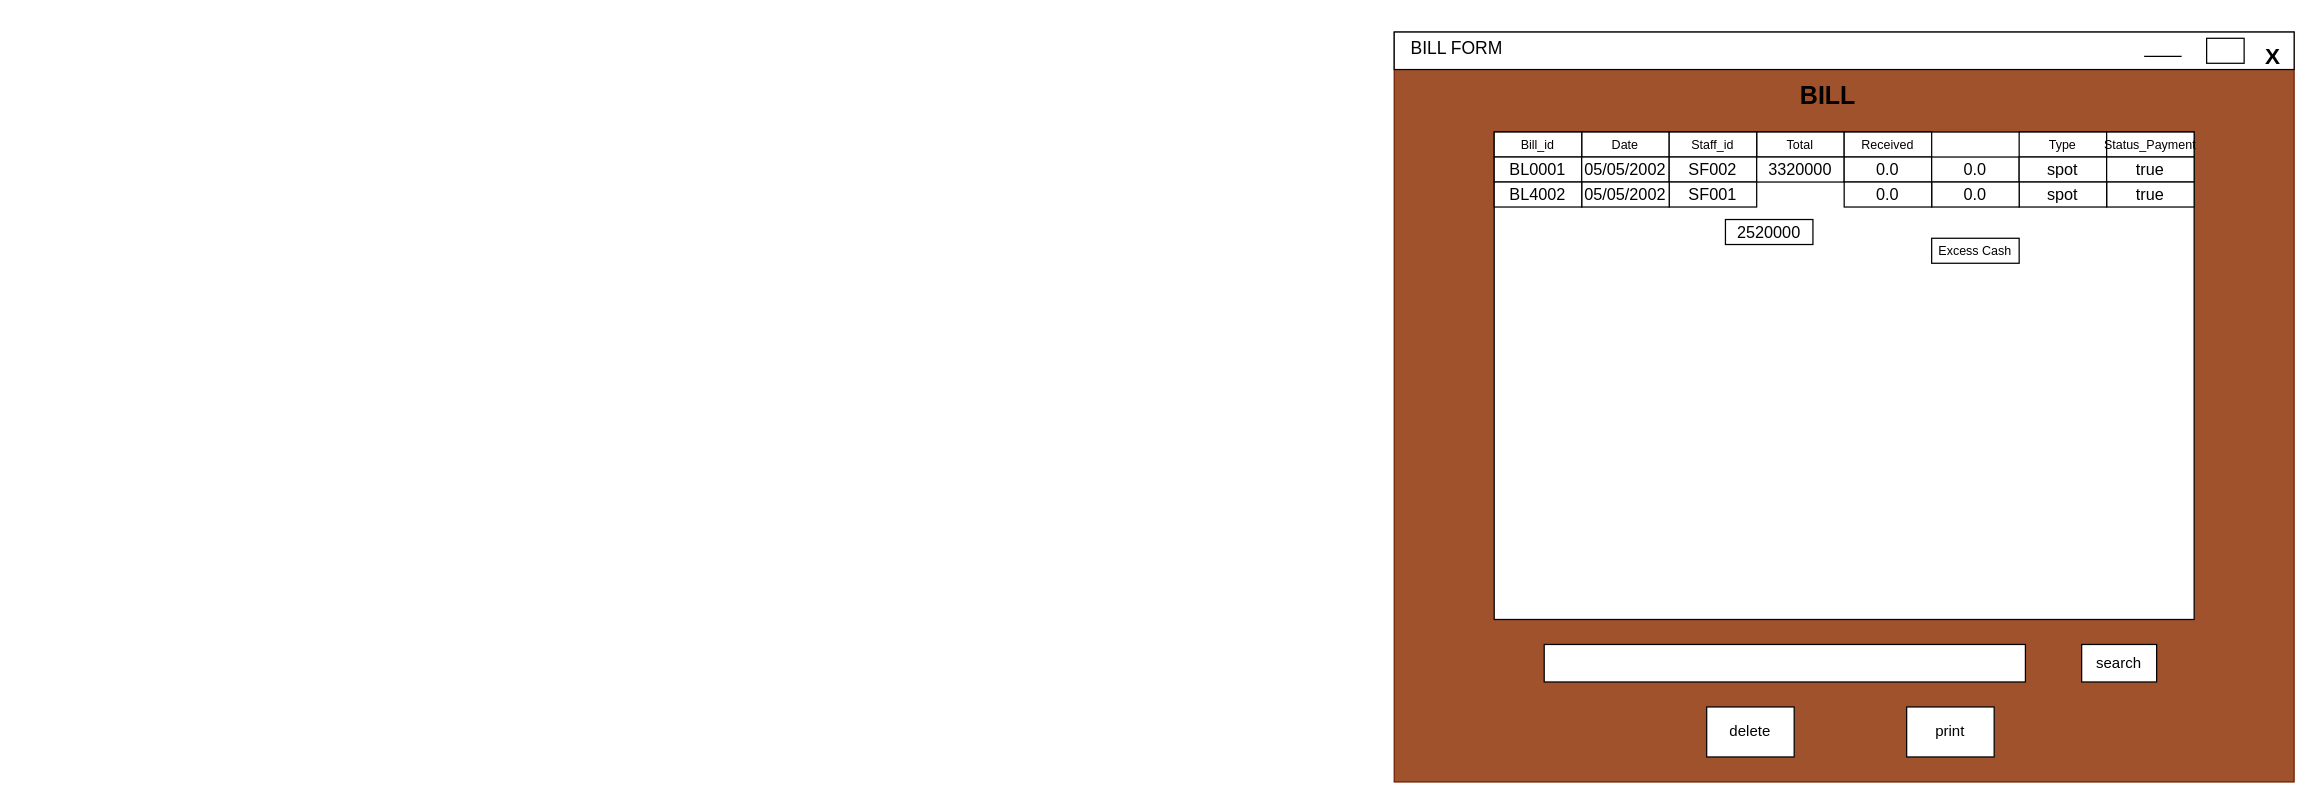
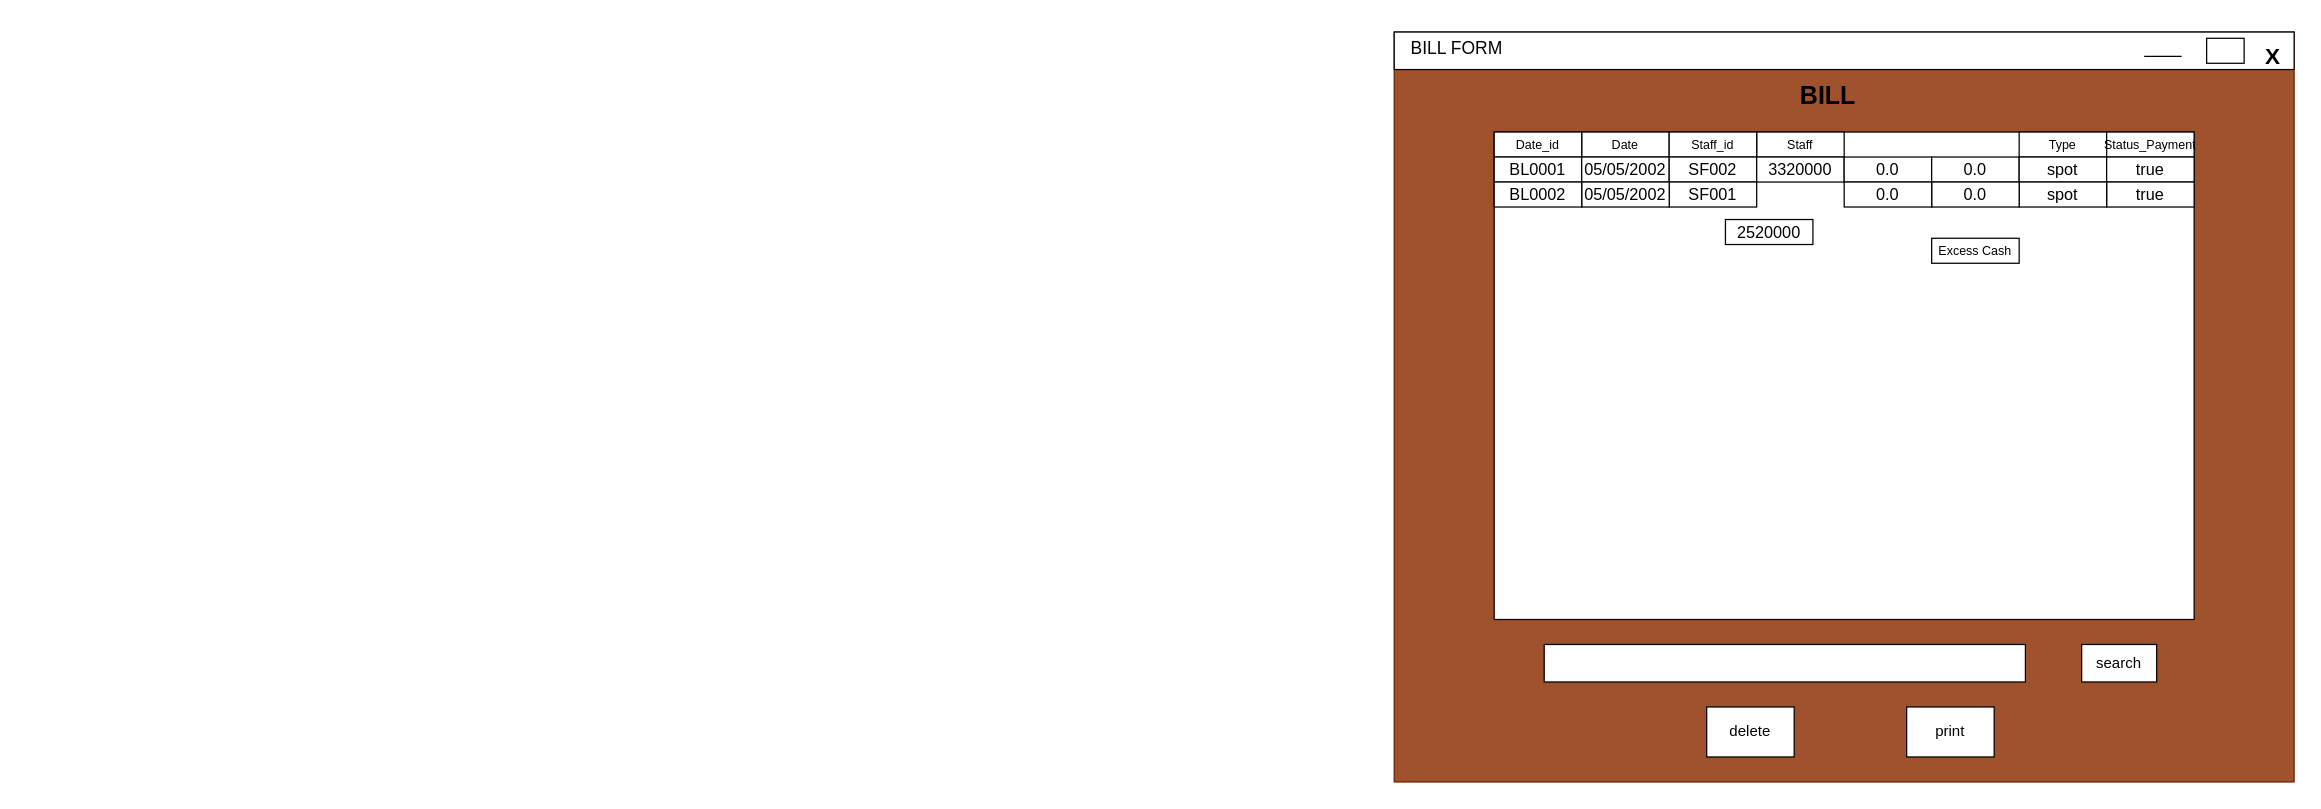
node "Bill_id": label "Bill_id" -> "Date_id"
node "Total": label "Total" -> "Staff"
node "Received": removed
node "BL4002": label "BL4002" -> "BL0002"
